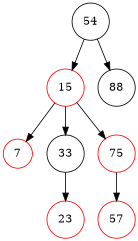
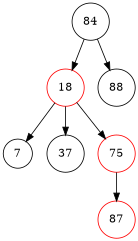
node "54": label "54" -> "84"
node "15": label "15" -> "18"
node "7": color red -> black
node "33": label "33" -> "37"
node "23": removed
node "57": label "57" -> "87"
